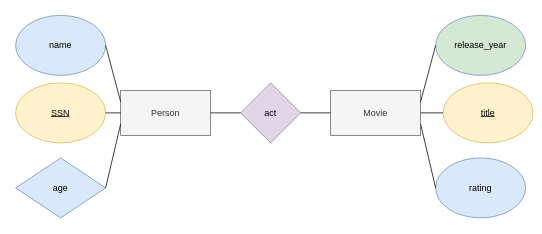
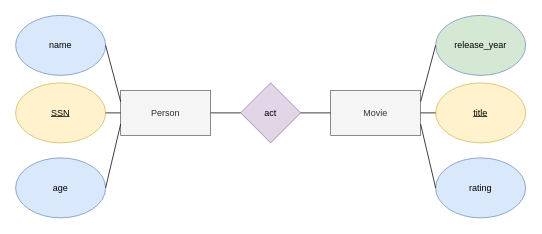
node "title": moved (488, 113) -> (480, 113)
node "age": shape diamond -> ellipse
